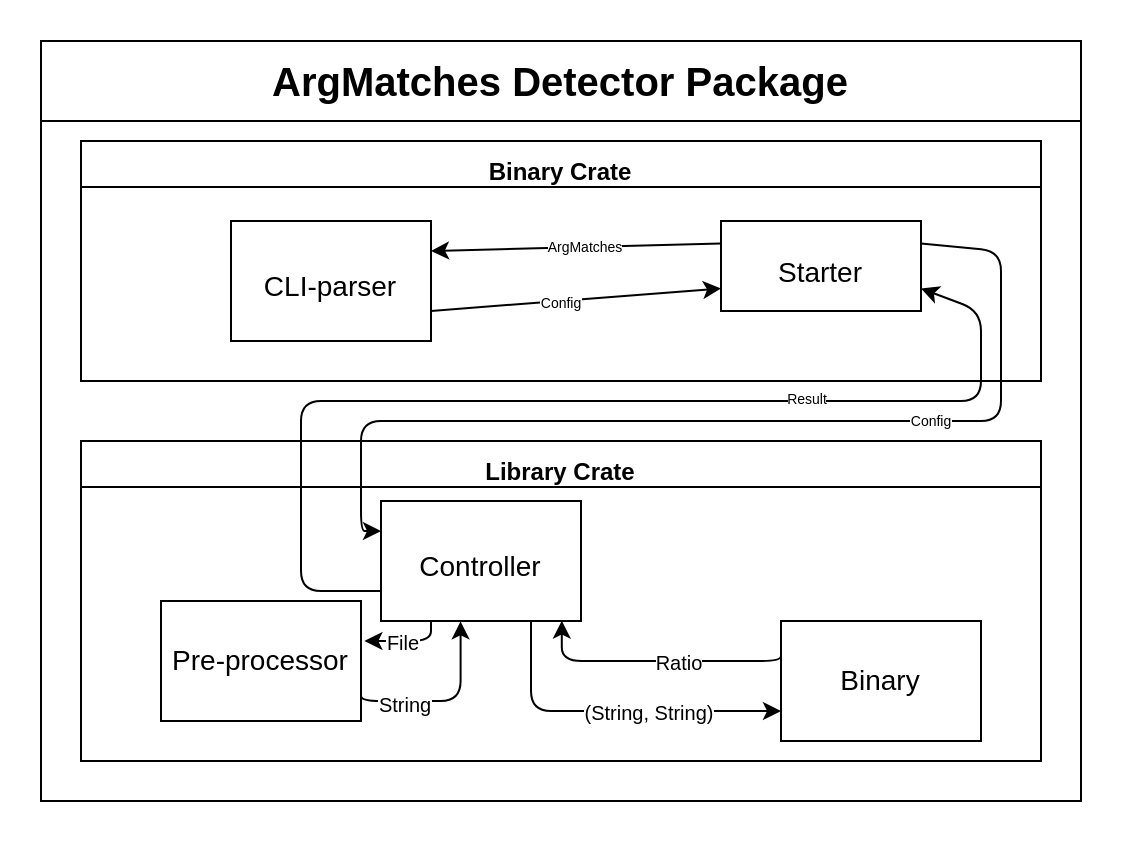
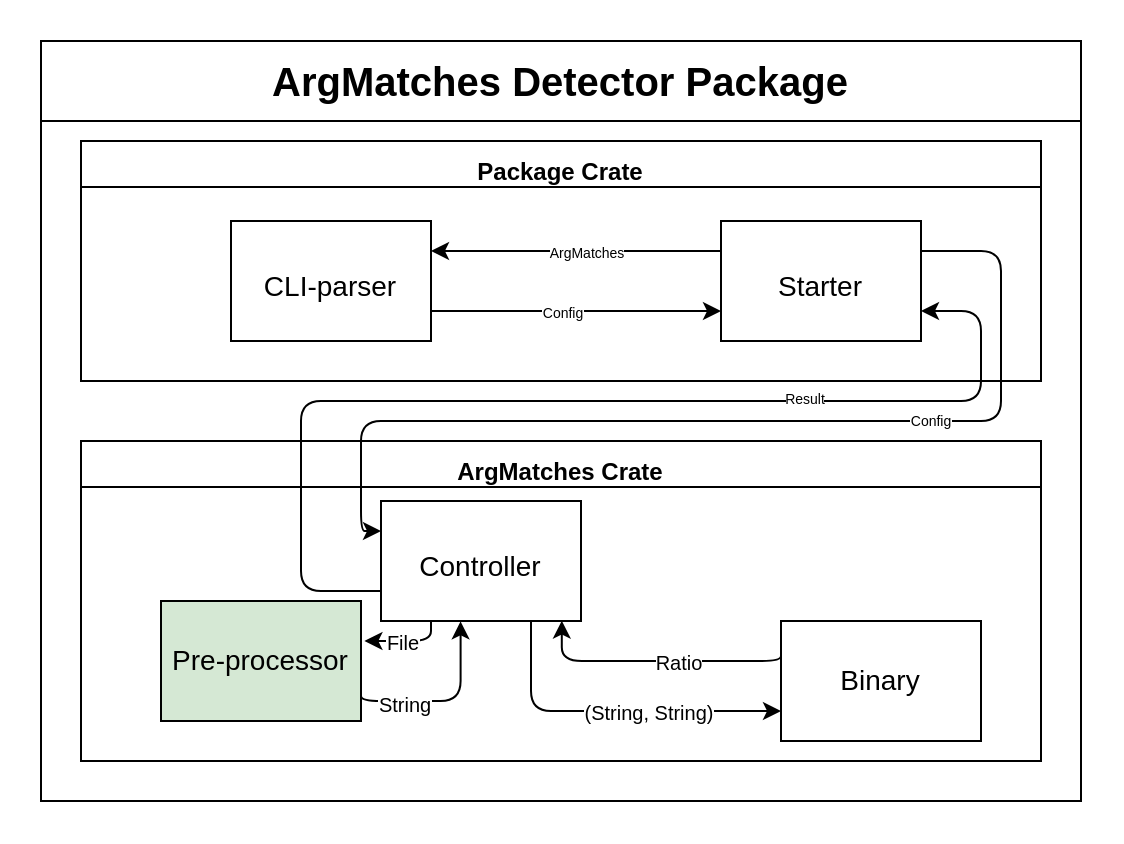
node "Binary Crate": label "Binary Crate" -> "Package Crate"
node "Starter": size 200x90 -> 200x120
node "Library Crate": label "Library Crate" -> "ArgMatches Crate"
node "Pre-processor": fillcolor #ffffff -> #d5e8d4
